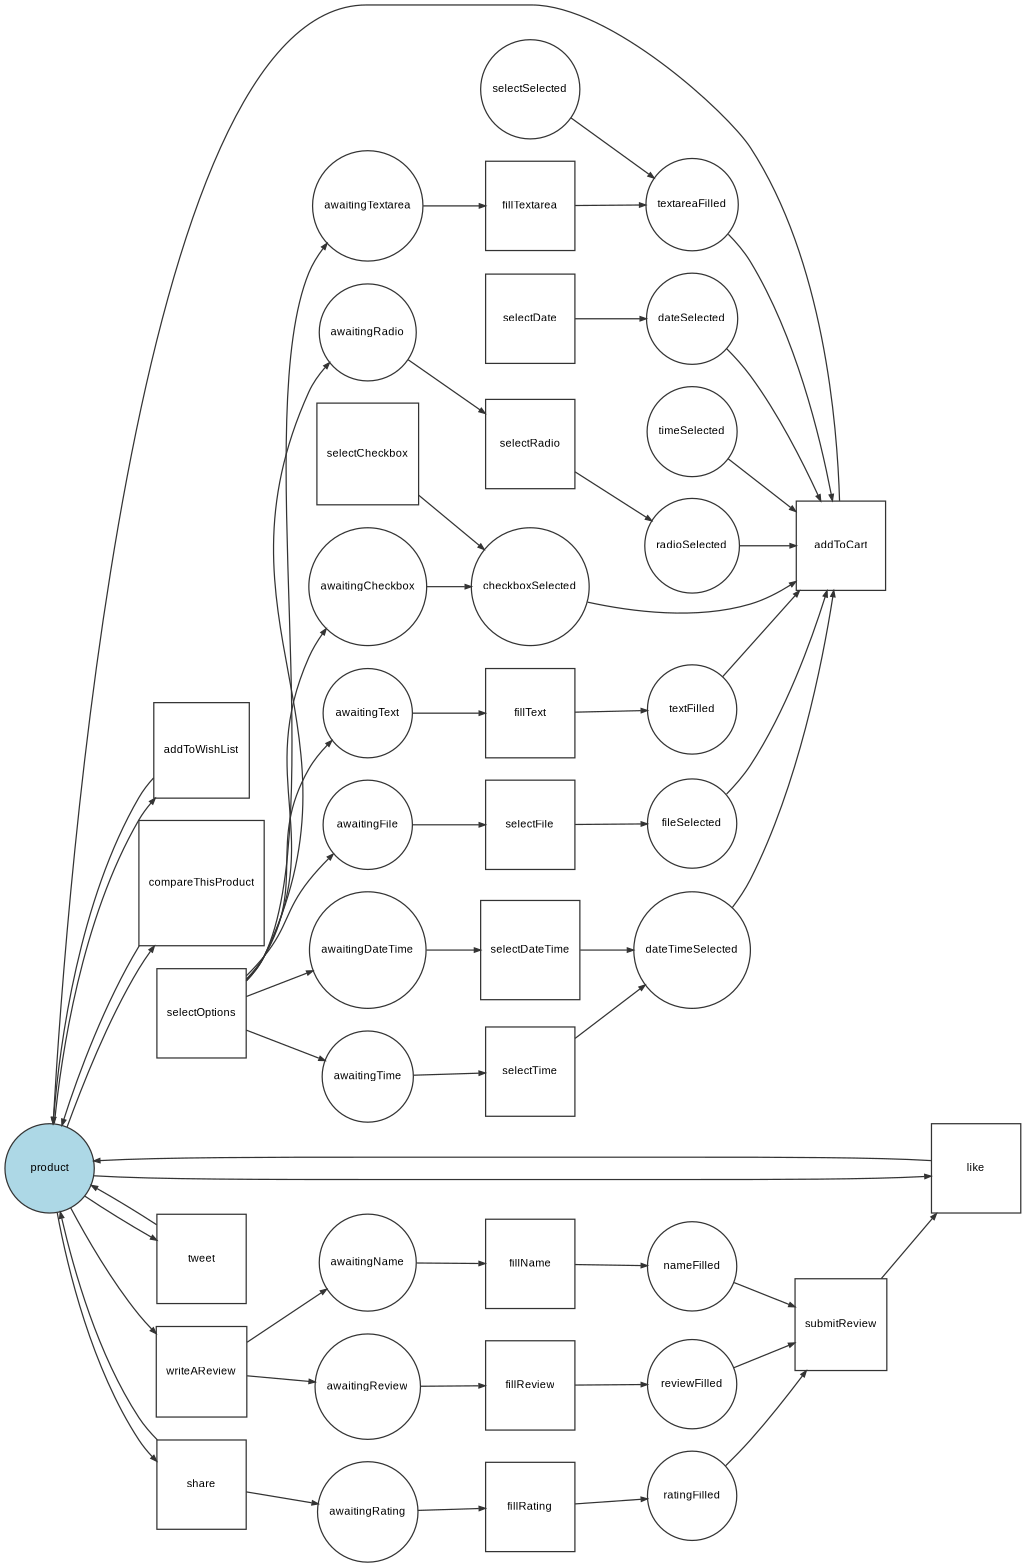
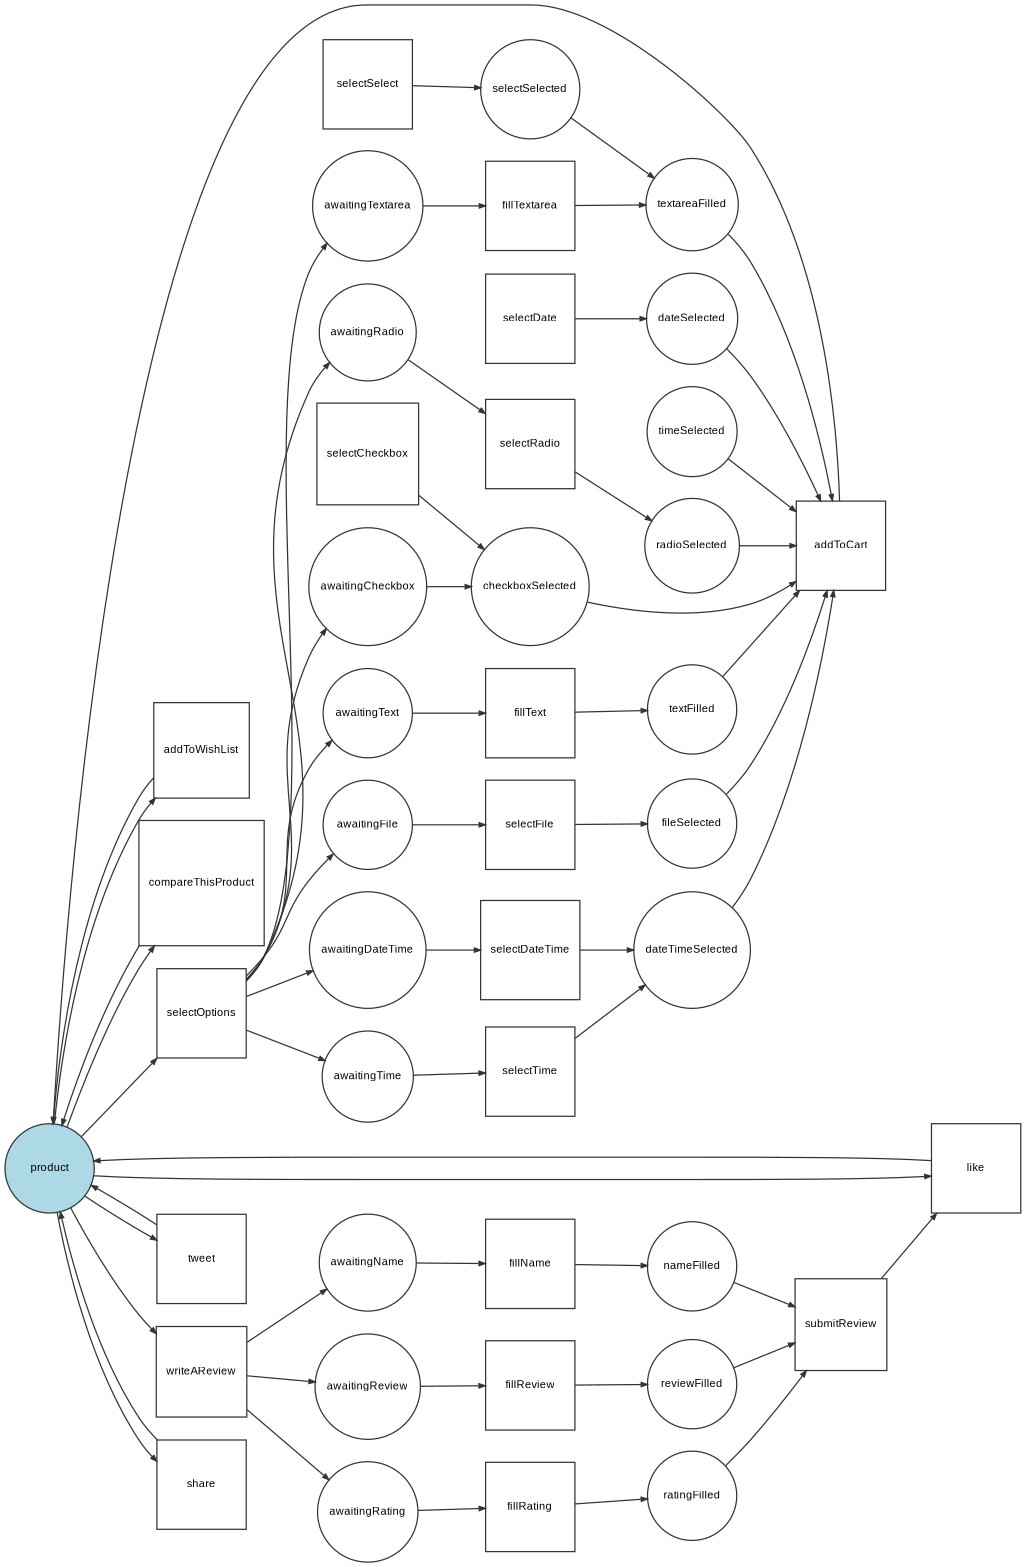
node "selectSelect": added
edge "product" -> "selectOptions": added
edge "share" -> "awaitingRating": now "writeAReview" -> "awaitingRating"
